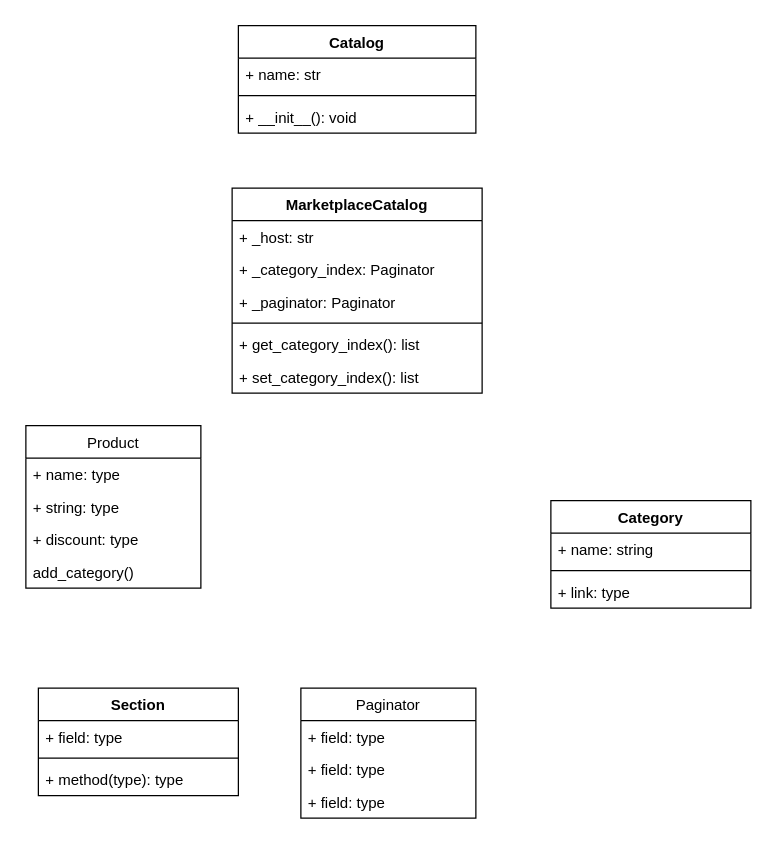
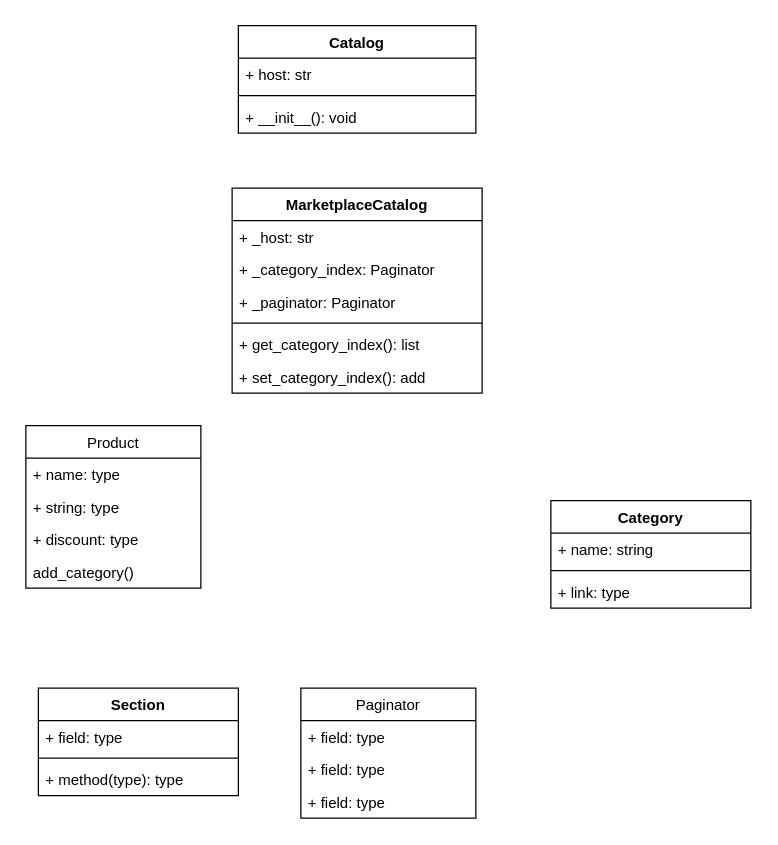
node "+ name: str": label "+ name: str" -> "+ host: str"
node "+ set_category_index(): list": label "+ set_category_index(): list" -> "+ set_category_index(): add"
